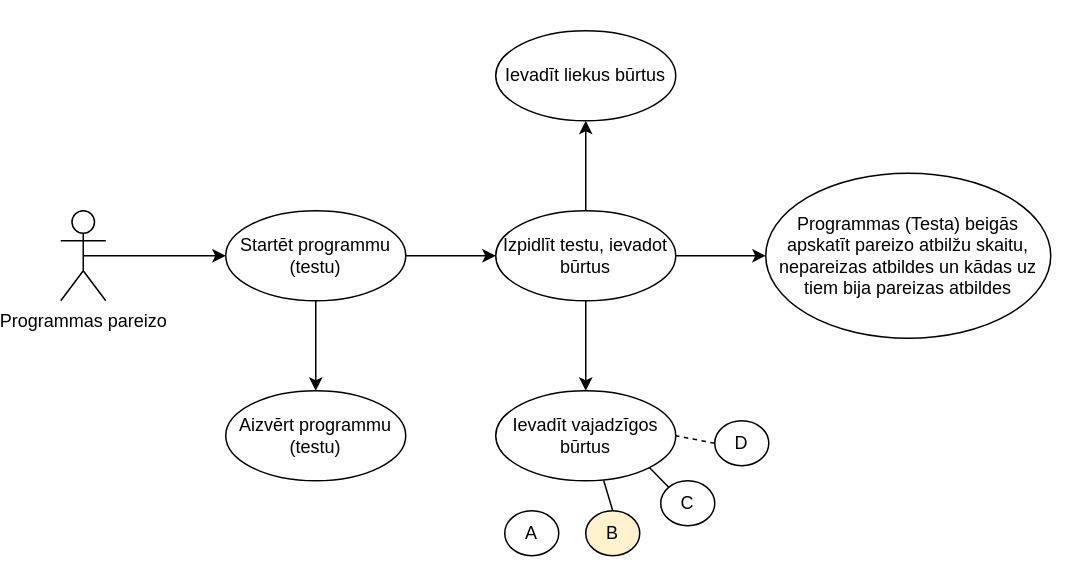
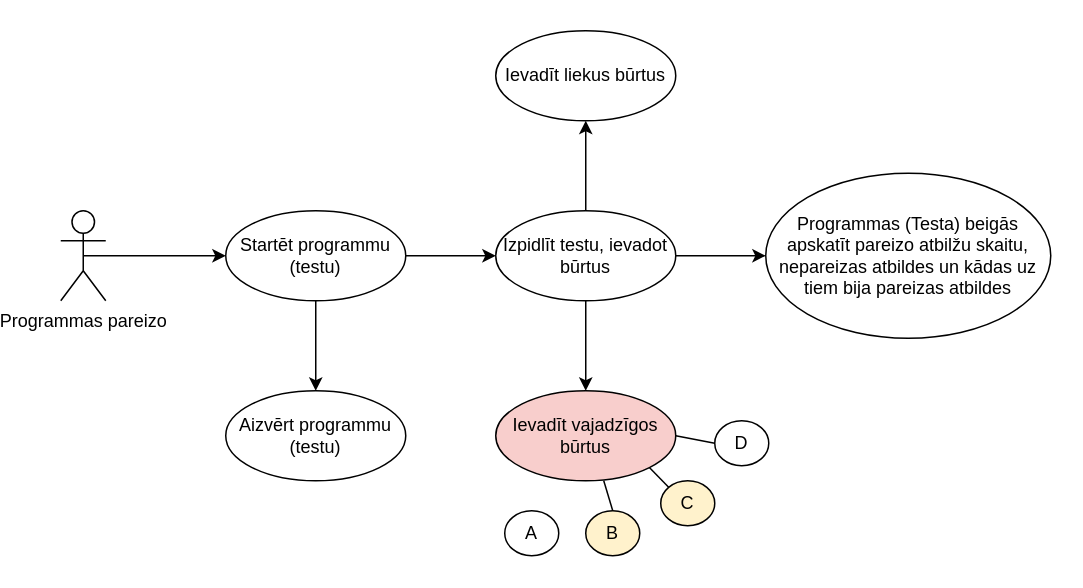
node "Ievadīt vajadzīgos būrtus": fillcolor #ffffff -> #f8cecc
edge "Ievadīt vajadzīgos būrtus" -- "D": style dashed -> solid
node "C": fillcolor #ffffff -> #fff2cc
